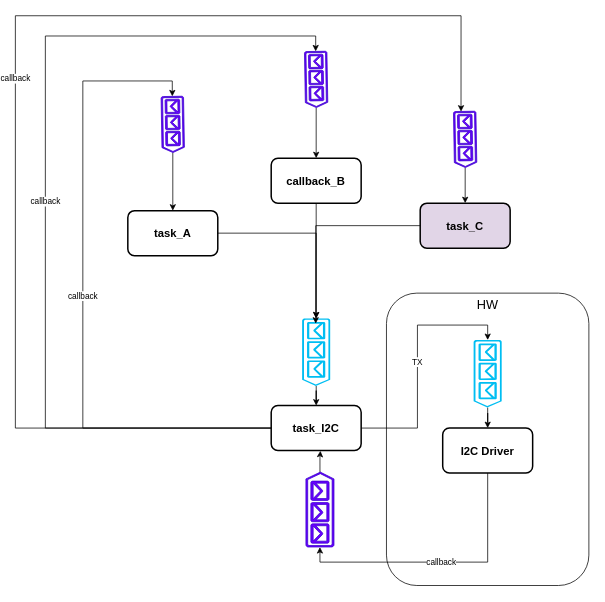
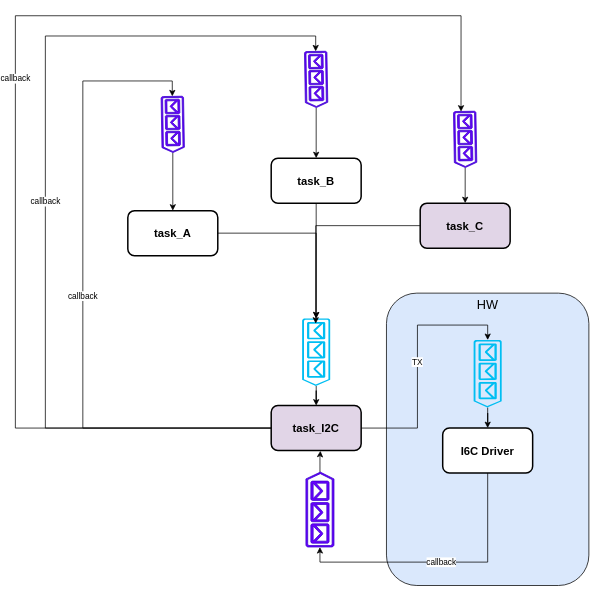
node "callback_B": label "callback_B" -> "task_B"
node "HW": fillcolor #ffffff -> #dae8fc
node "task_I2C": fillcolor #ffffff -> #e1d5e7
node "I2C Driver": label "I2C Driver" -> "I6C Driver"
